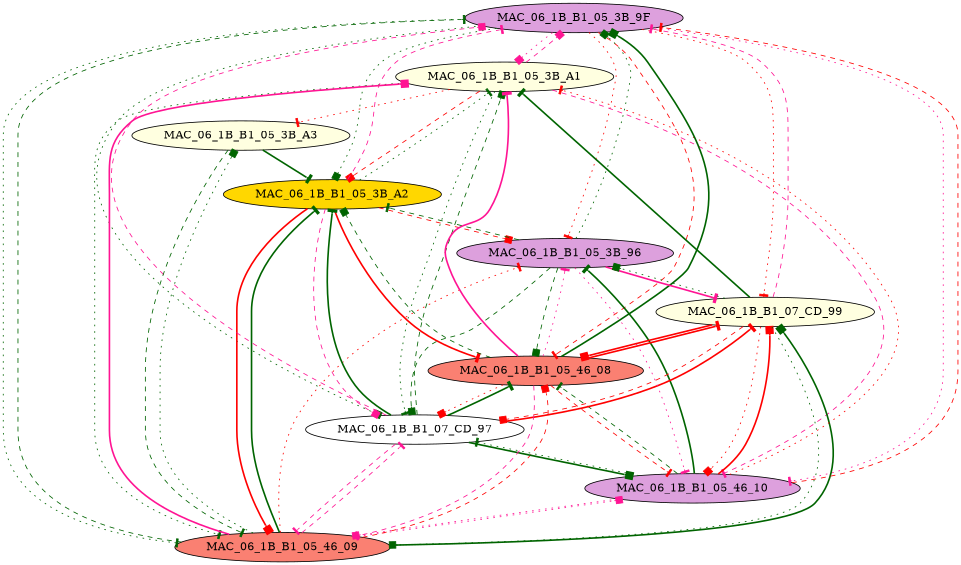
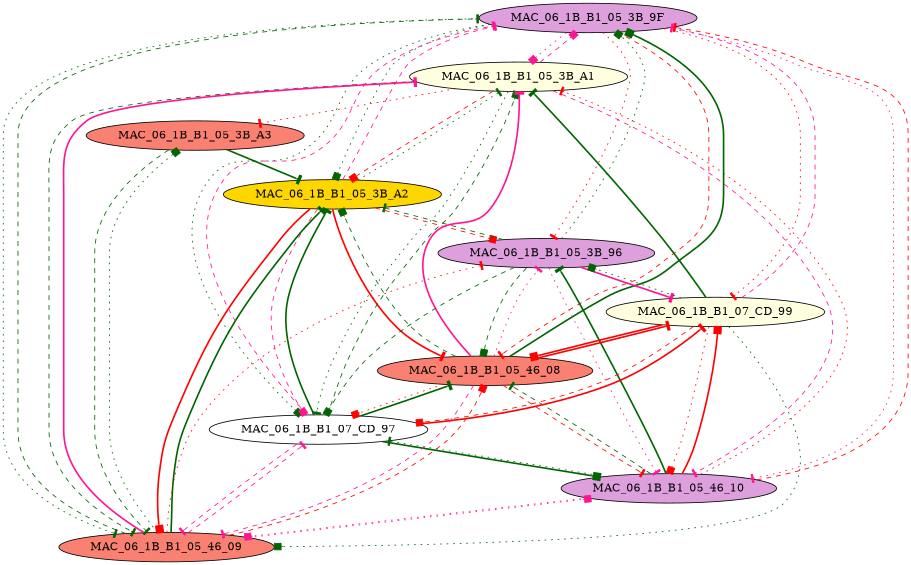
node "MAC_06_1B_B1_05_3B_A3": fillcolor lightyellow -> salmon
edge "MAC_06_1B_B1_07_CD_97" -> "MAC_06_1B_B1_05_3B_9F": arrowhead box -> tee
edge "MAC_06_1B_B1_05_3B_A1" -> "MAC_06_1B_B1_05_46_09": style dotted -> dashed
edge "MAC_06_1B_B1_05_46_09" -> "MAC_06_1B_B1_05_3B_A1": arrowhead box -> tee
edge "MAC_06_1B_B1_05_46_09" -> "MAC_06_1B_B1_07_CD_99": removed
